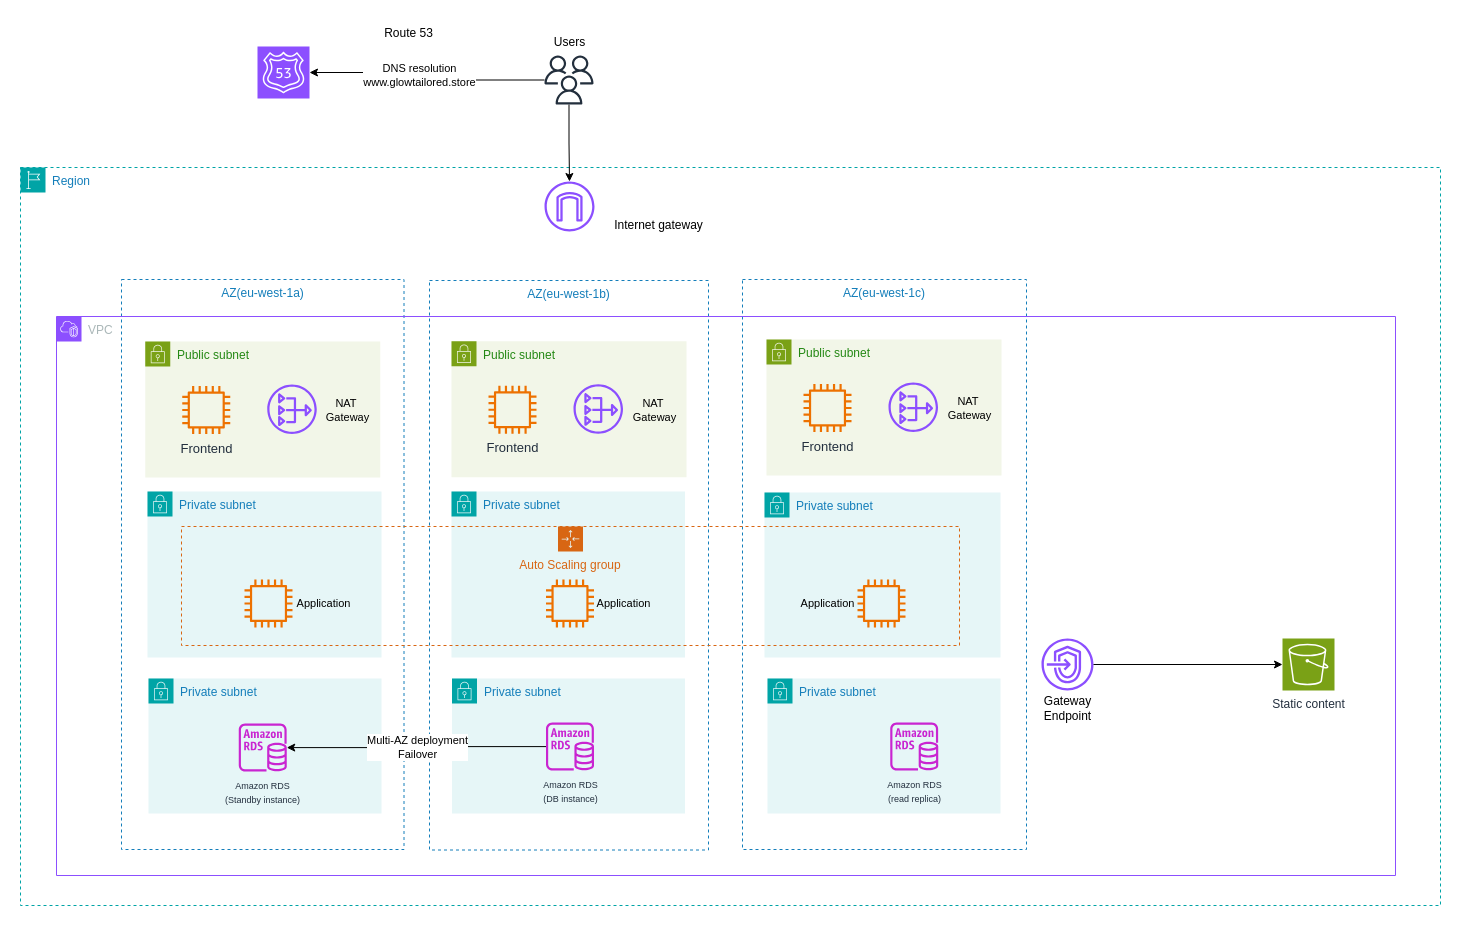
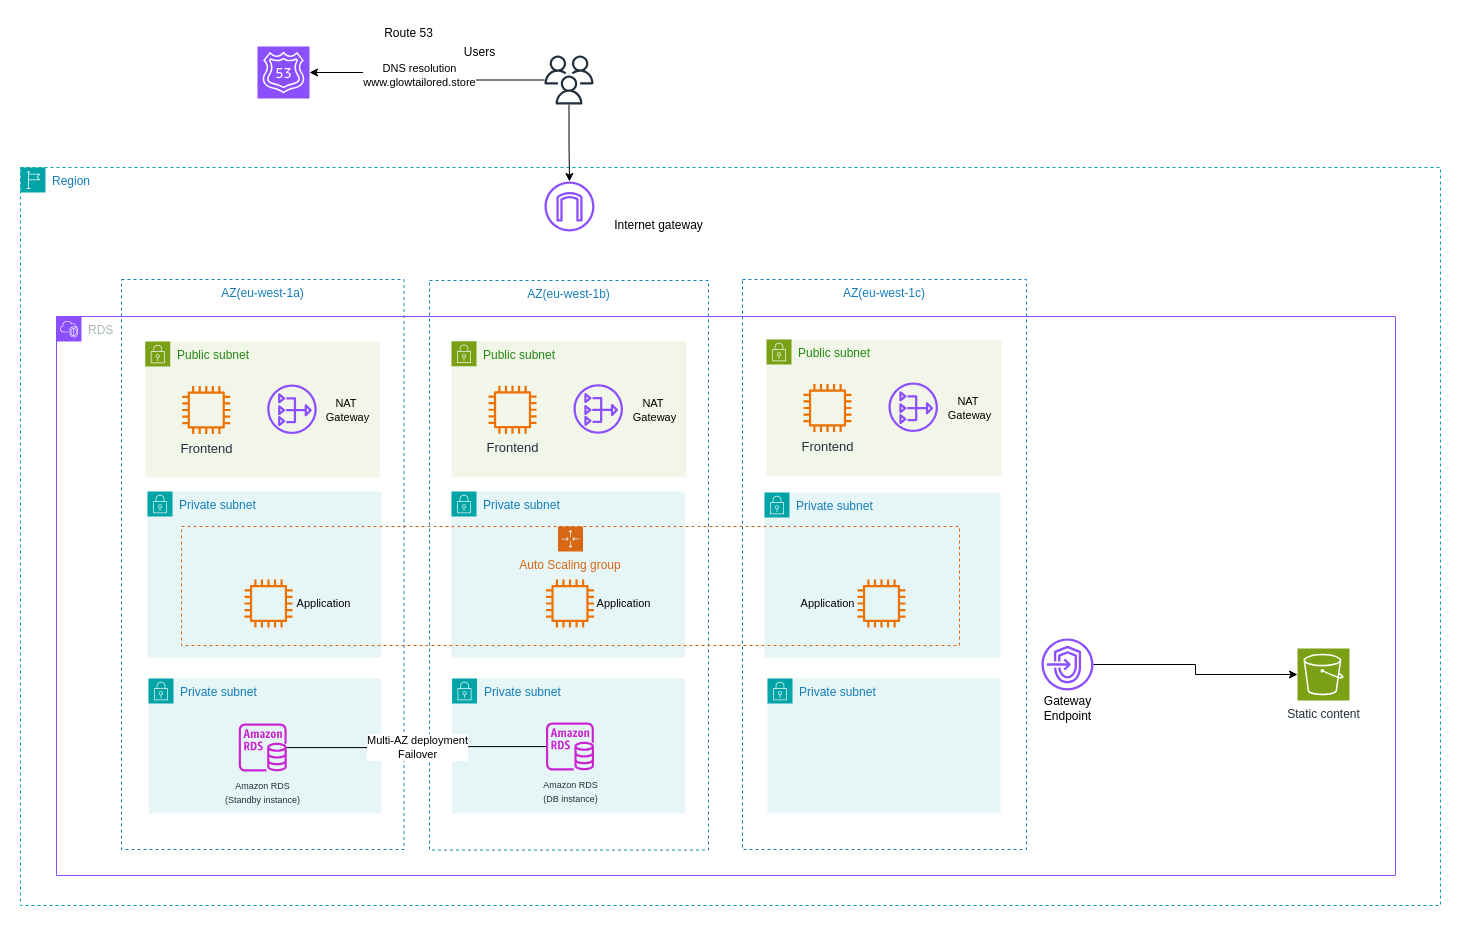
node "Users": moved (569, 43) -> (479, 53)
node "VPC": label "VPC" -> "RDS"
node "Static content": moved (1309, 665) -> (1324, 675)
node "Amazon RDS (read replica)": removed
edge "Amazon RDS (DB instance)" -> "Amazon RDS (Standby instance)": arrowhead classic -> none
